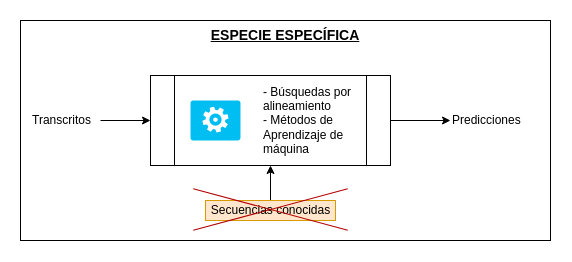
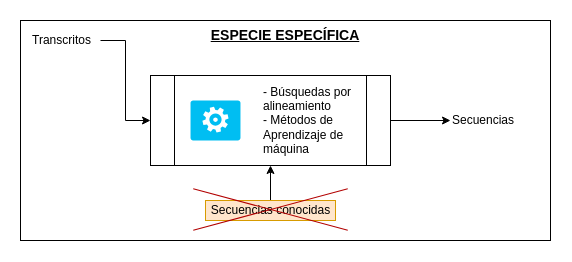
node "Transcritos": moved (66, 121) -> (66, 41)
node "Predicciones": label "Predicciones" -> "Secuencias"
